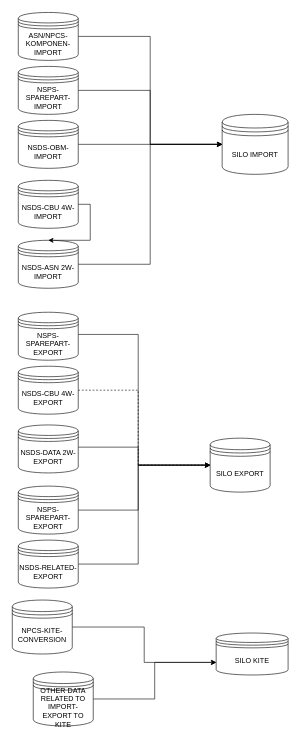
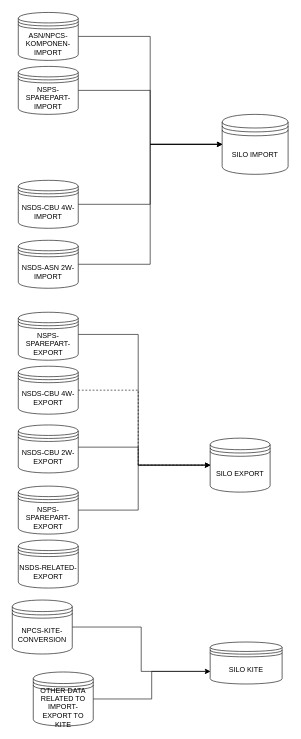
node "NSDS-OBM-IMPORT": removed
edge "NSDS-OBM-IMPORT" -> "SILO IMPORT": removed
edge "NSDS-CBU 4W-IMPORT" -> "NSDS-ASN 2W-IMPORT": now "NSDS-CBU 4W-IMPORT" -> "SILO IMPORT"
node "NSDS-DATA 2W-EXPORT": label "NSDS-DATA 2W-EXPORT" -> "NSDS-CBU 2W-EXPORT"
edge "NSDS-RELATED-EXPORT" -> "SILO EXPORT": removed
node "SILO KITE": moved (252, 654) -> (246, 663)
